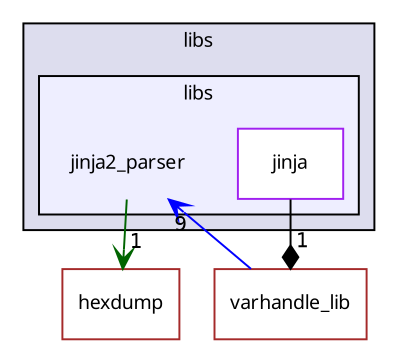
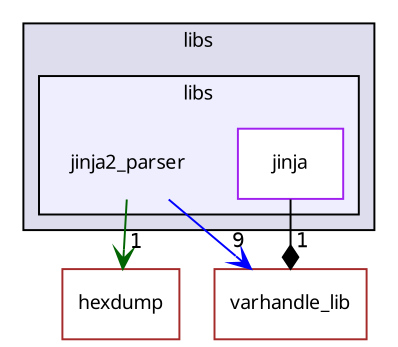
edge "varhandle_lib" -> "jinja2_parser": reversed
